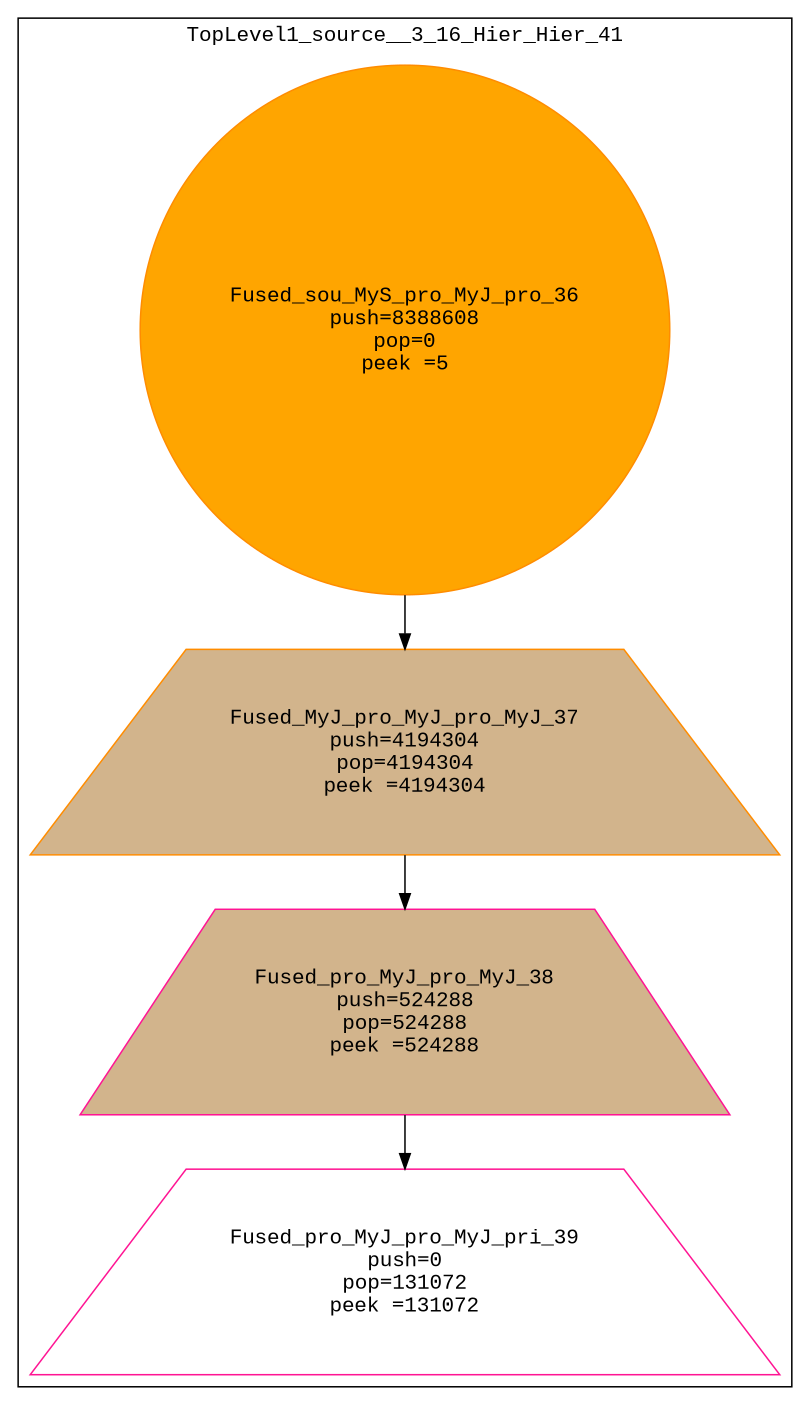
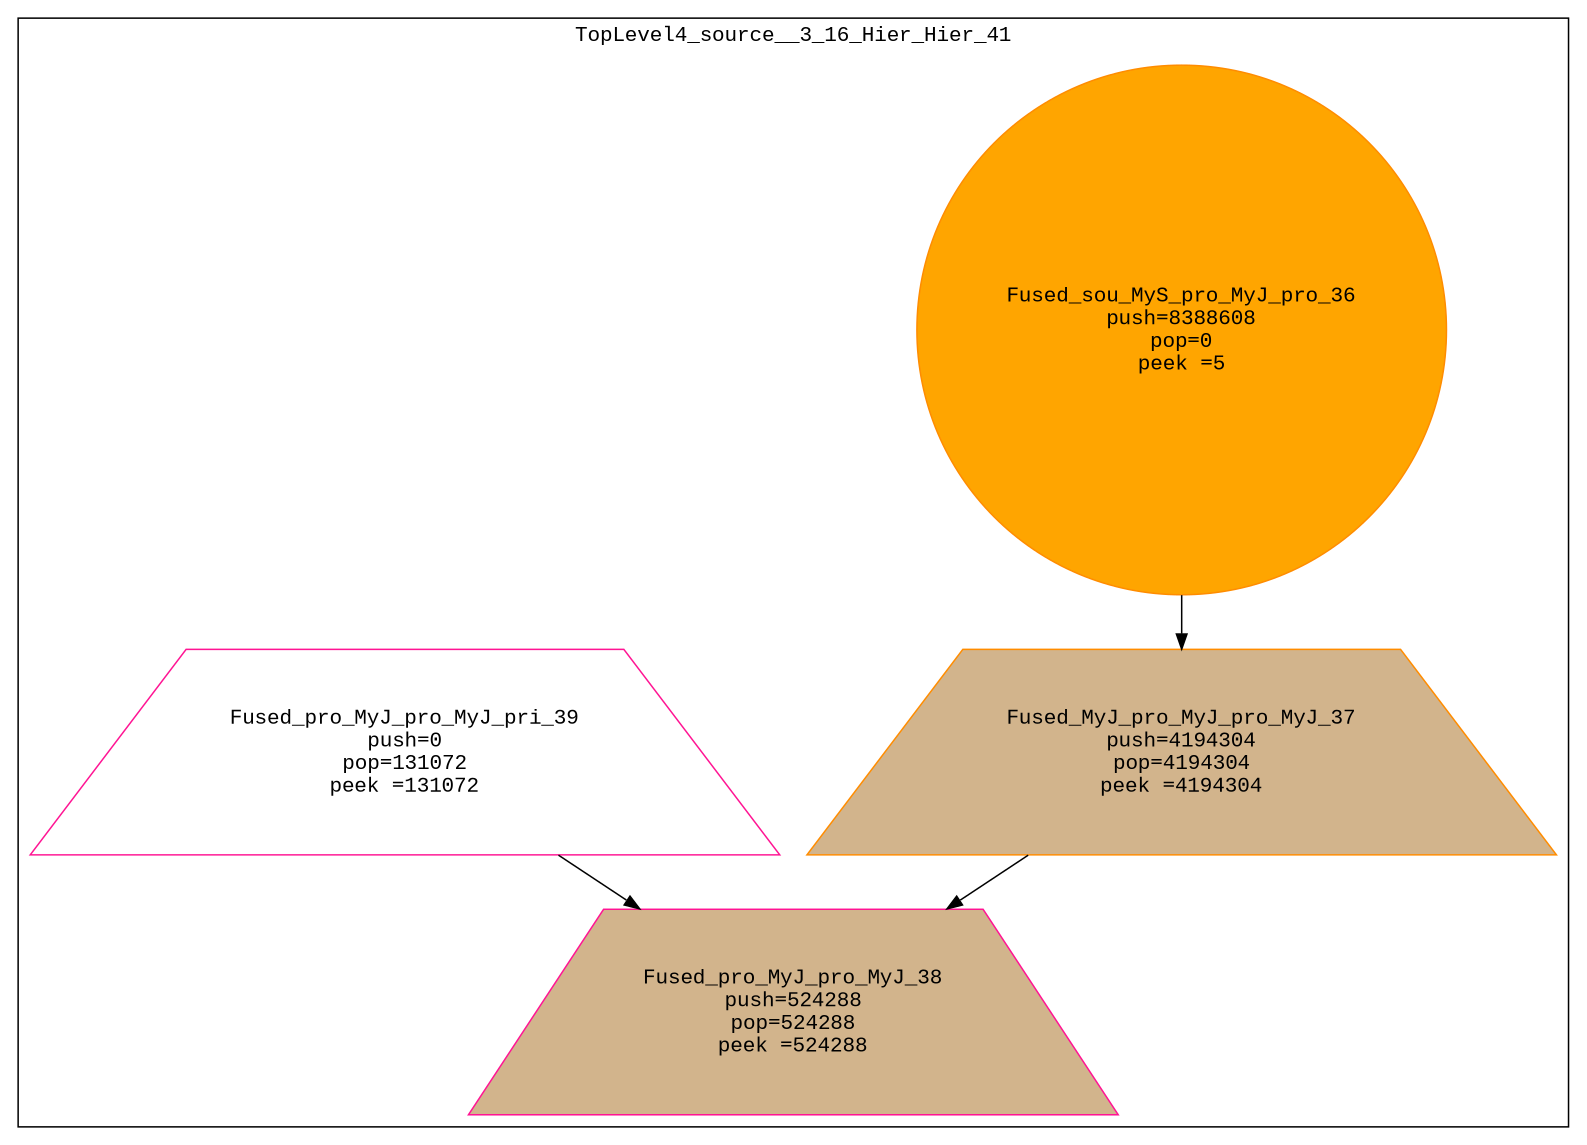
cluster "TopLevel1_source__3_16_Hier_Hier_41": label "TopLevel1_source__3_16_Hier_Hier_41" -> "TopLevel4_source__3_16_Hier_Hier_41"
edge "Fused_pro_MyJ_pro_MyJ_38 push=524288 pop=524288 peek =524288" -> "Fused_pro_MyJ_pro_MyJ_pri_39 push=0 pop=131072 peek =131072": reversed
